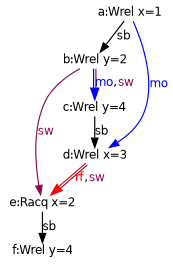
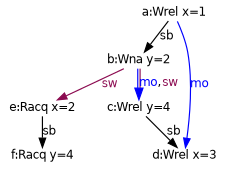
node "b:Wrel y=2": label "b:Wrel y=2" -> "b:Wna y=2"
edge "d:Wrel x=3" -> "e:Racq x=2": removed, label "rf , sw"
node "f:Wrel y=4": label "f:Wrel y=4" -> "f:Racq y=4"
